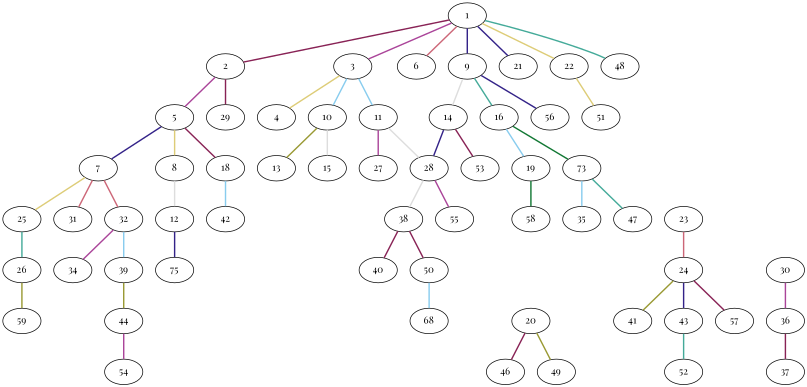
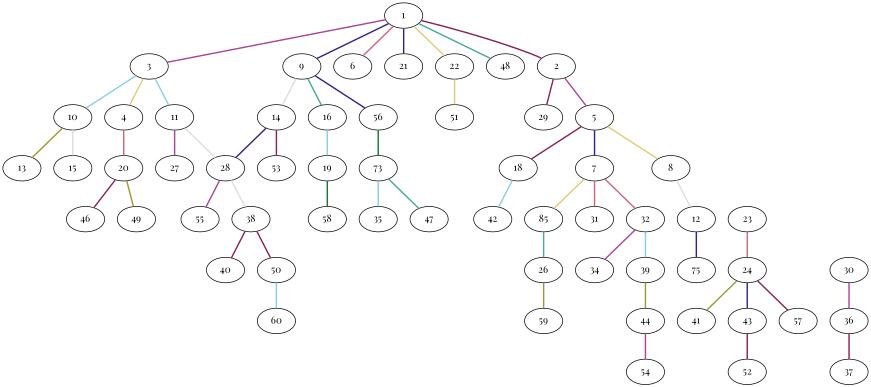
edge "4" -- "20": added
edge "16" -- "73": now "56" -- "73"
node "25": label "25" -> "85"
node "68": label "68" -> "60"
edge "43" -- "52": color #44aa99 -> #882255
